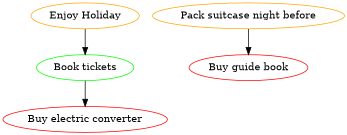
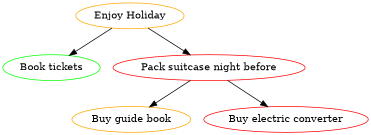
node "Pack suitcase night before": color orange -> red
edge "Enjoy Holiday" -> "Pack suitcase night before": added
node "Buy guide book": color red -> orange
edge "Book tickets" -> "Buy electric converter": now "Pack suitcase night before" -> "Buy electric converter"
